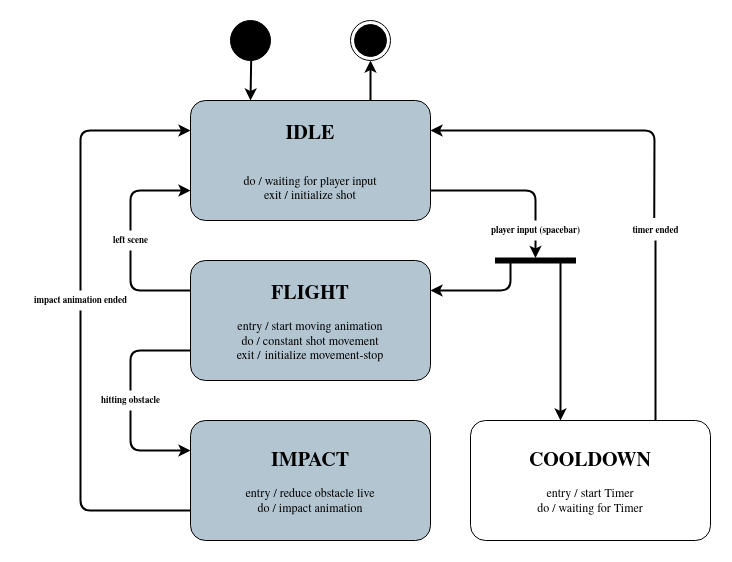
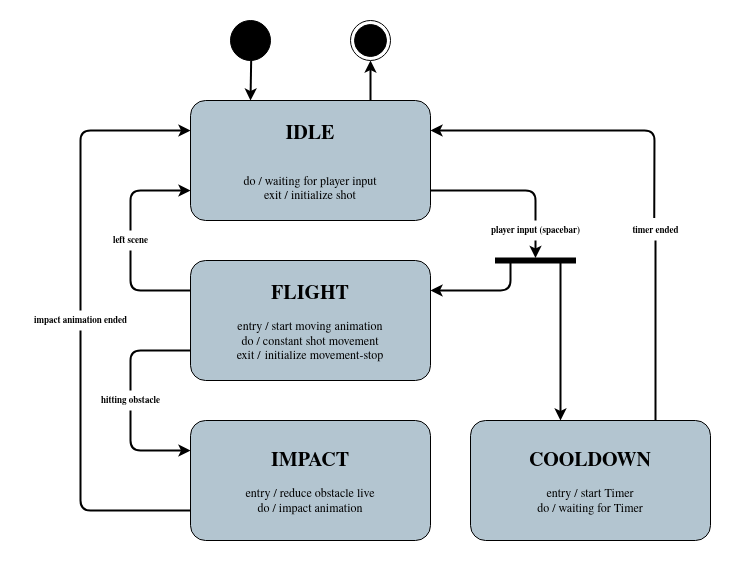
node "impact animation ended": moved (81, 301) -> (81, 321)
node "COOLDOWN entry / start Timerdo / waiting for Timer": fillcolor #ffffff -> #b3c5d0
